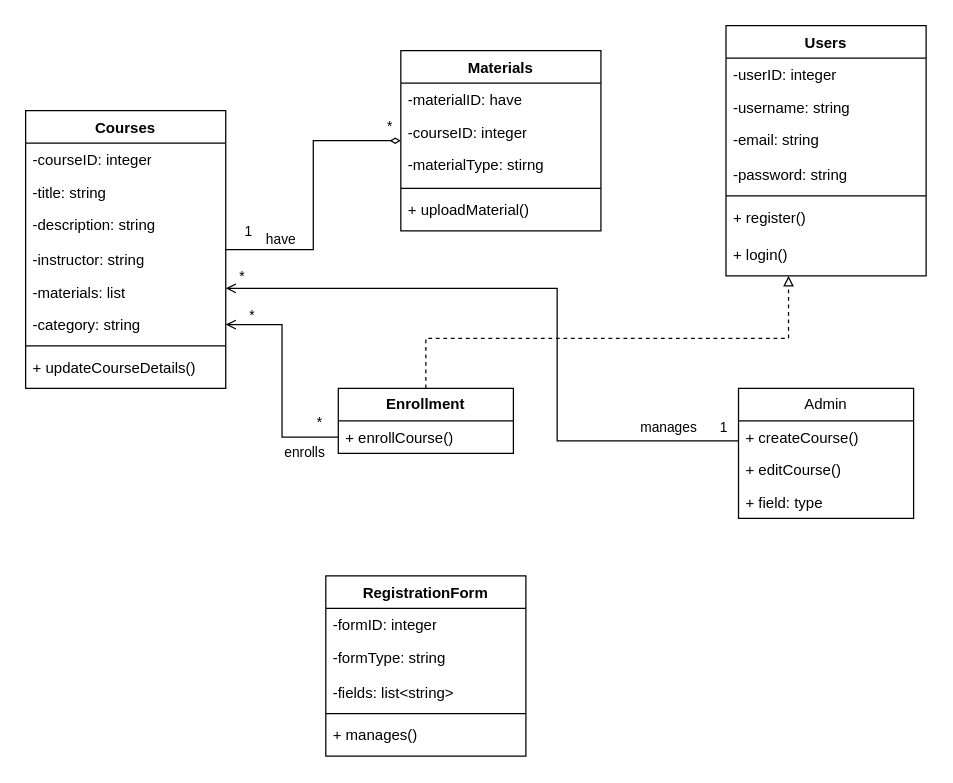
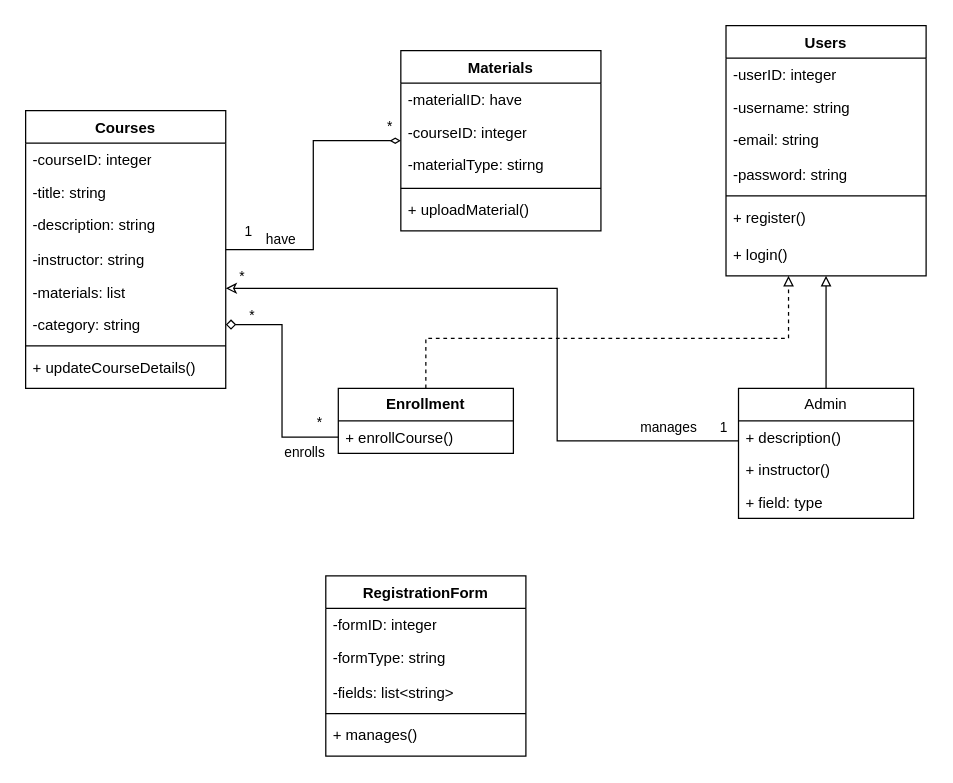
edge "Admin" -> "Courses": arrowhead open -> classic
edge "+ enrollCourse()" -> "-category: string": arrowhead open -> diamond
edge "Admin" -> "Users": added
node "+ createCourse()": label "+ createCourse()" -> "+ description()"
node "+ editCourse()": label "+ editCourse()" -> "+ instructor()"
